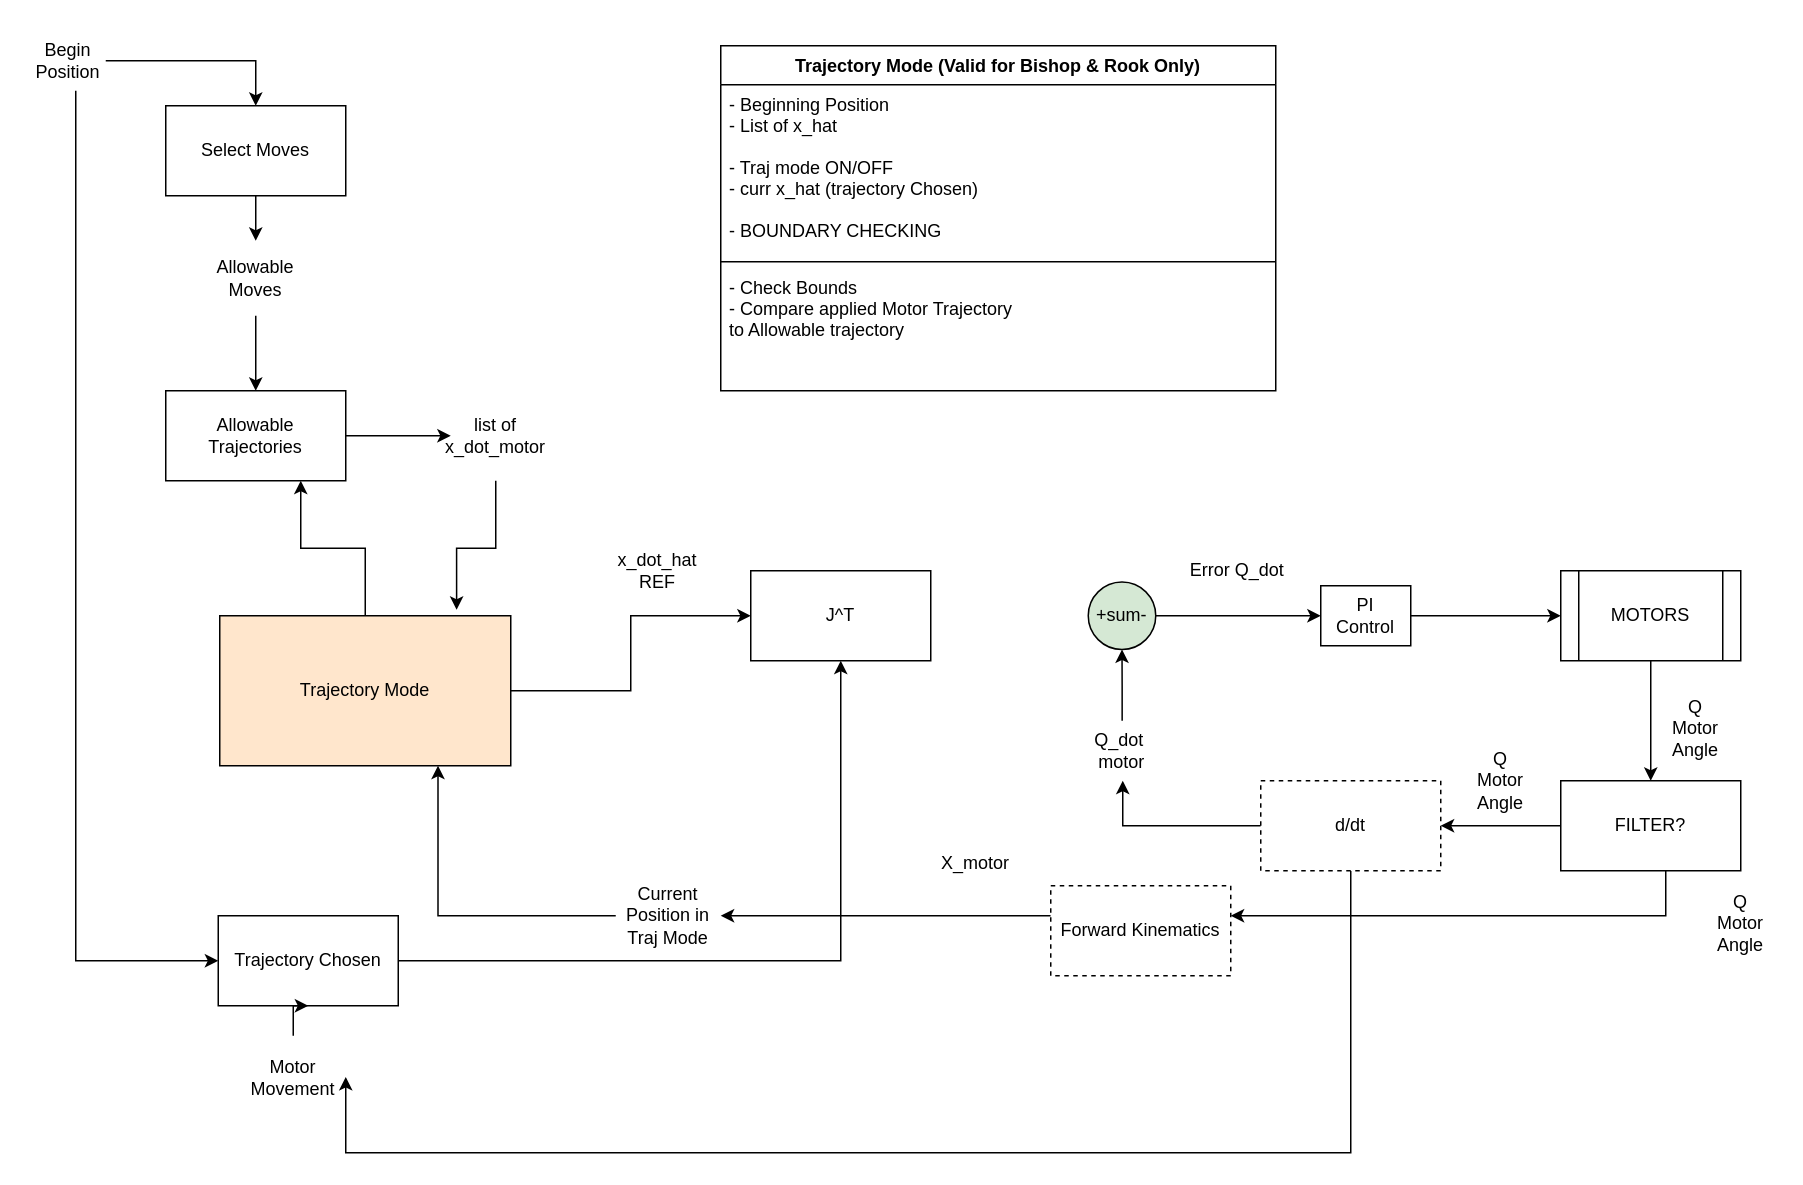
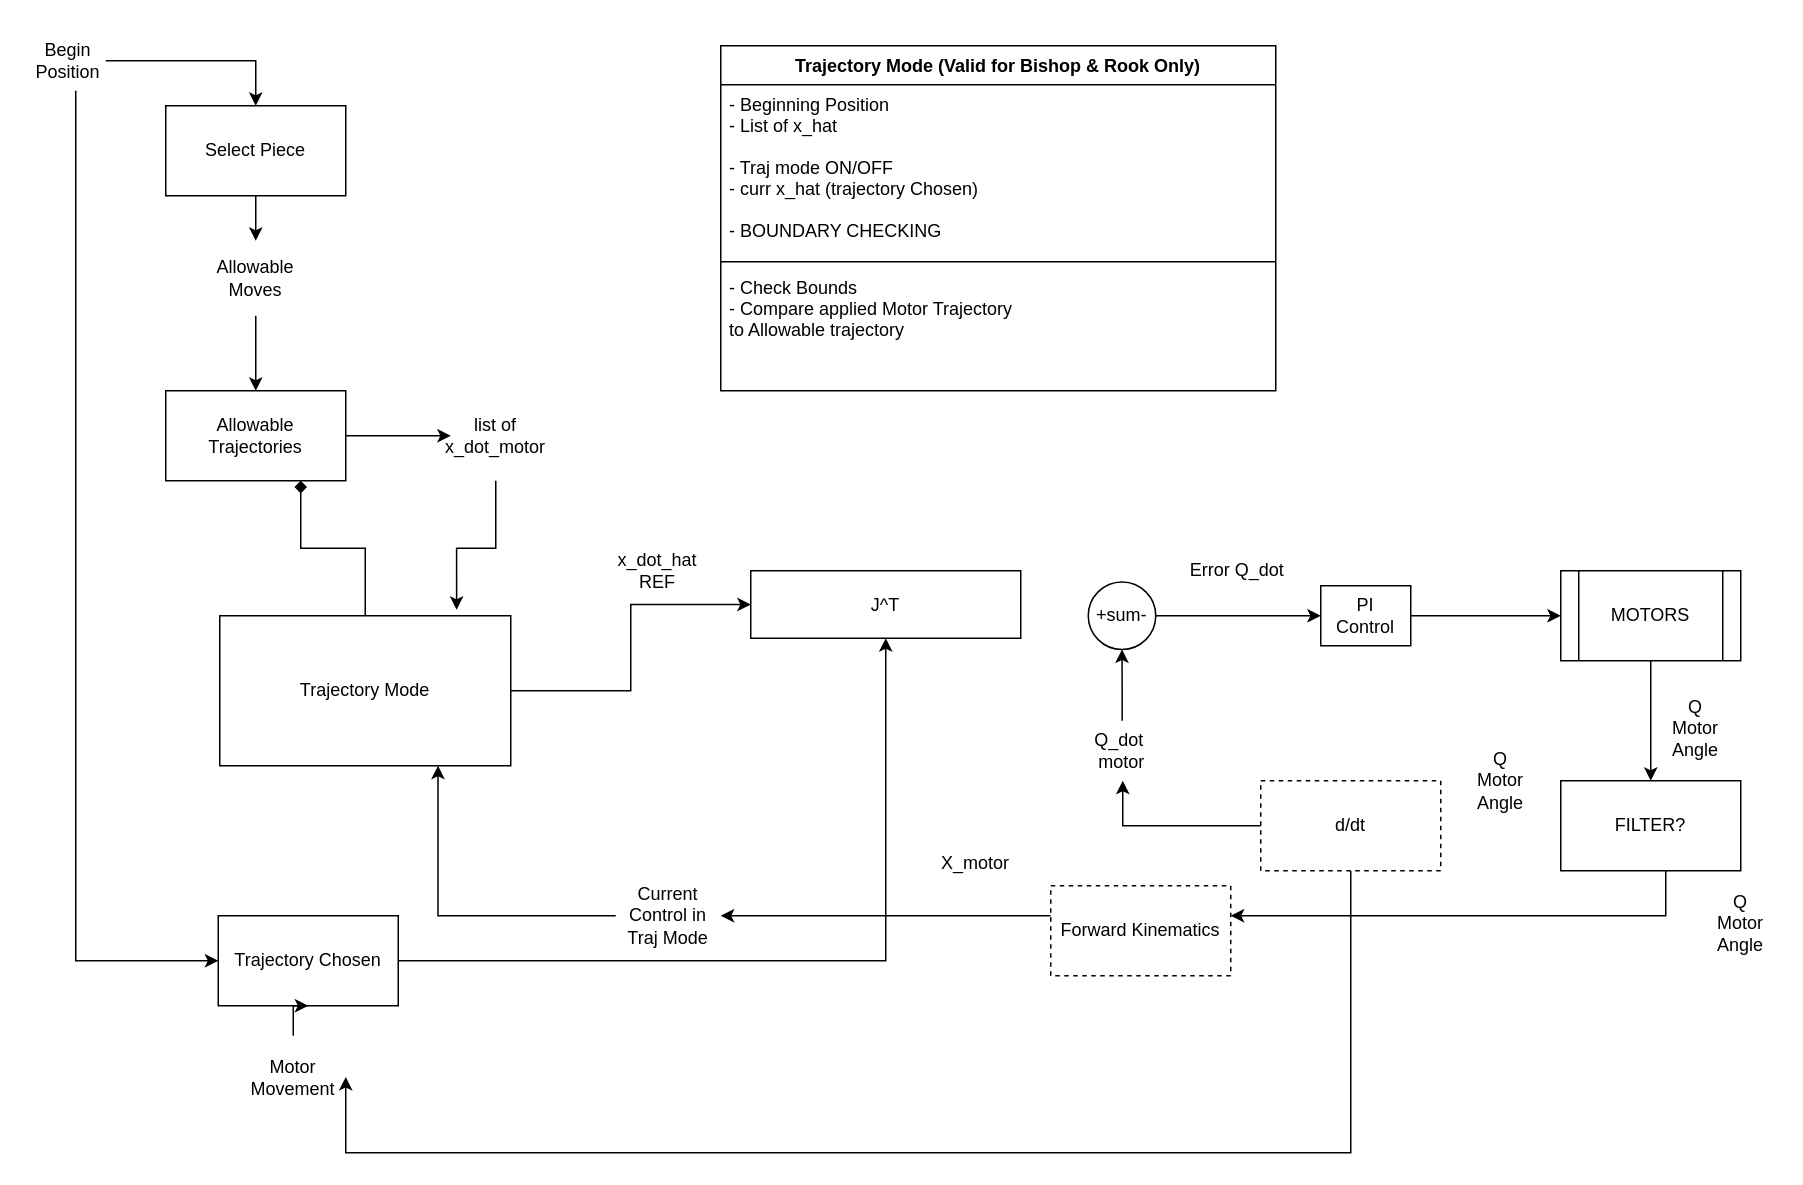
node "Select Moves": label "Select Moves" -> "Select Piece"
edge "Trajectory Mode" -> "Allowable Trajectories": arrowhead classic -> diamond
node "J^T": size 180x90 -> 270x68
node "+sum-": fillcolor #d5e8d4 -> #ffffff
node "Trajectory Mode": fillcolor #ffe6cc -> #ffffff
edge "FILTER?" -> "d/dt": removed
node "Current Position in Traj Mode": label "Current Position in Traj Mode" -> "Current Control in Traj Mode"
